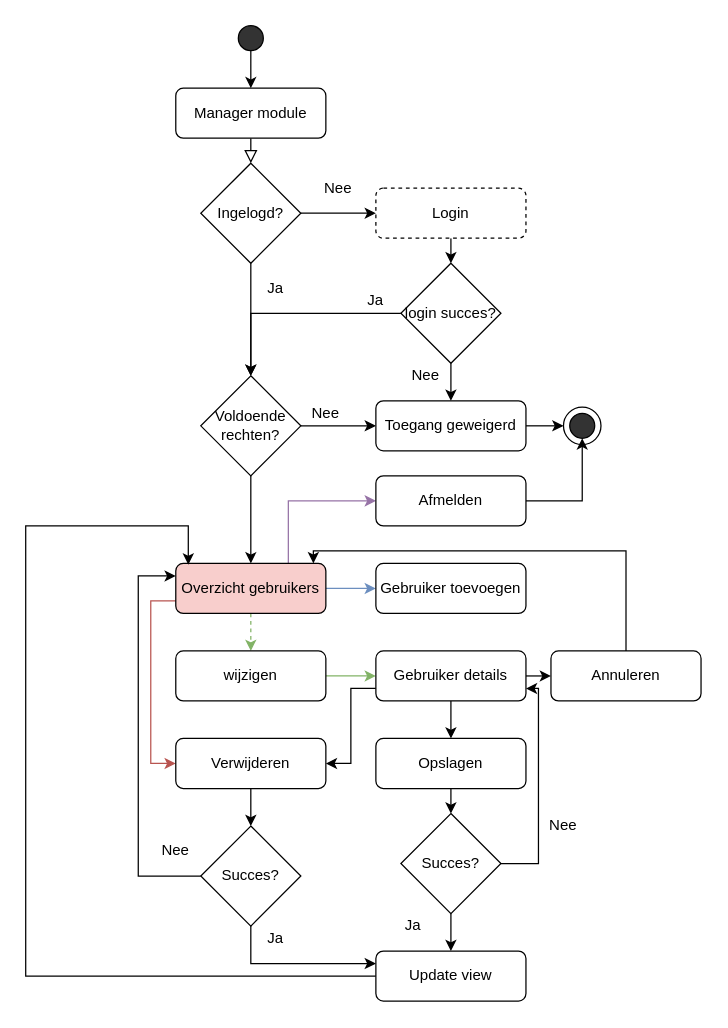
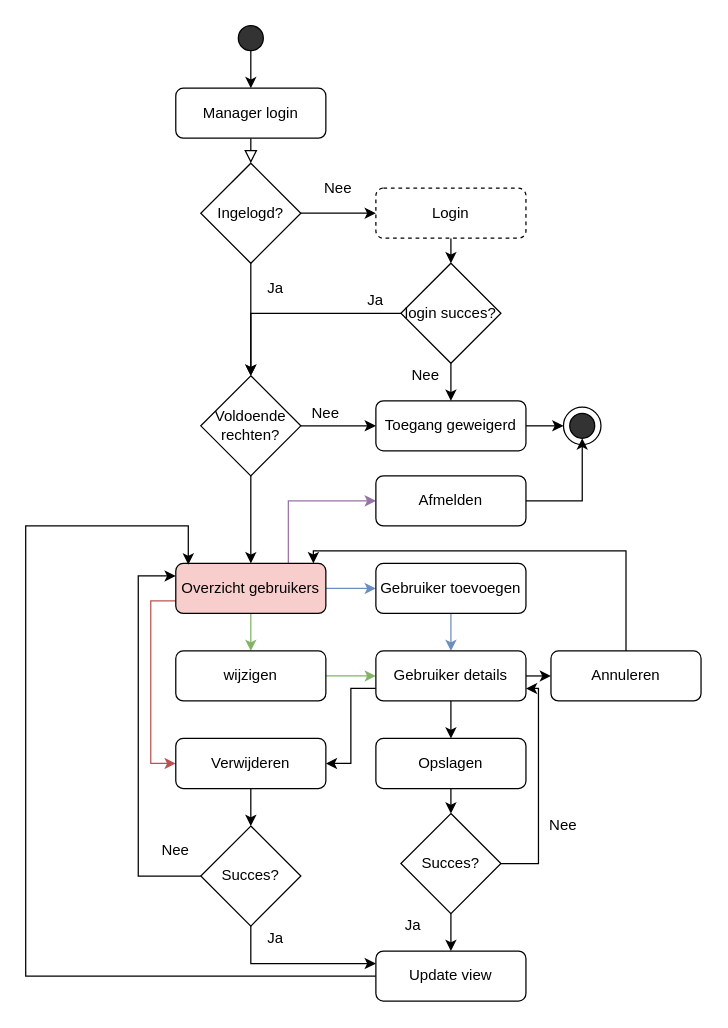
node "Manager module": label "Manager module" -> "Manager login"
edge "Gebruiker toevoegen" -> "Gebruiker details": added
edge "Overzicht gebruikers" -> "wijzigen": style dashed -> solid
